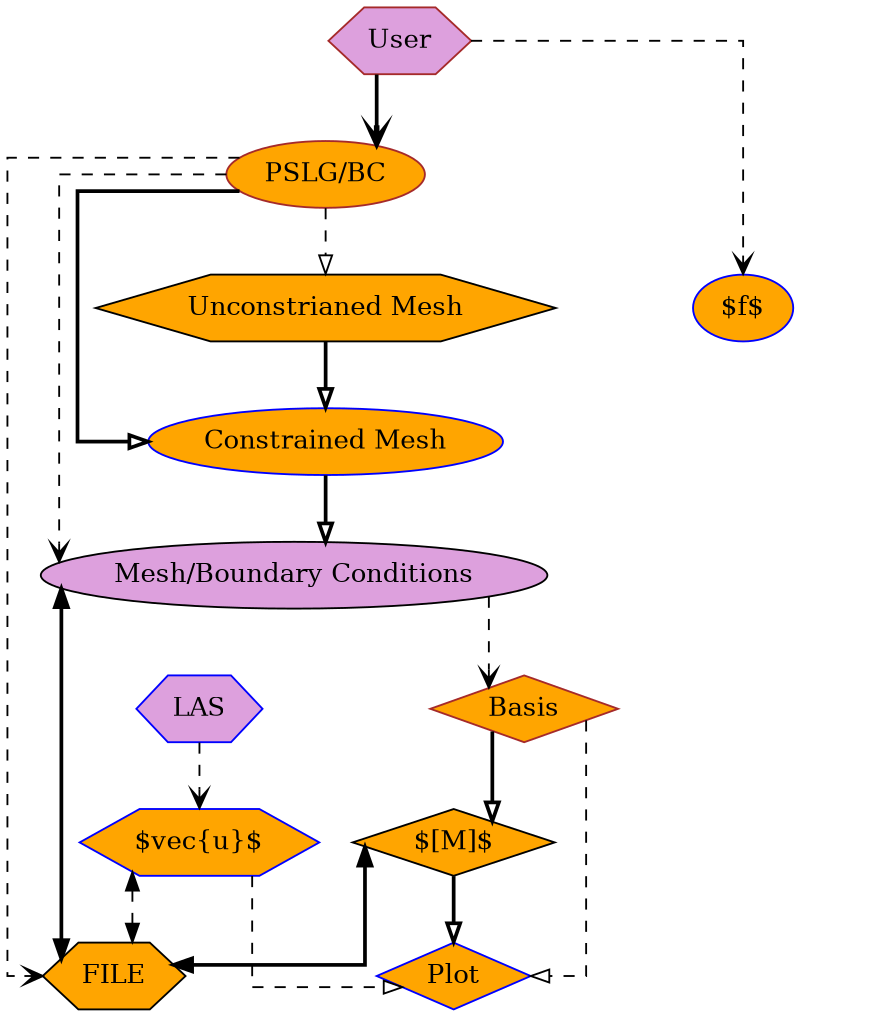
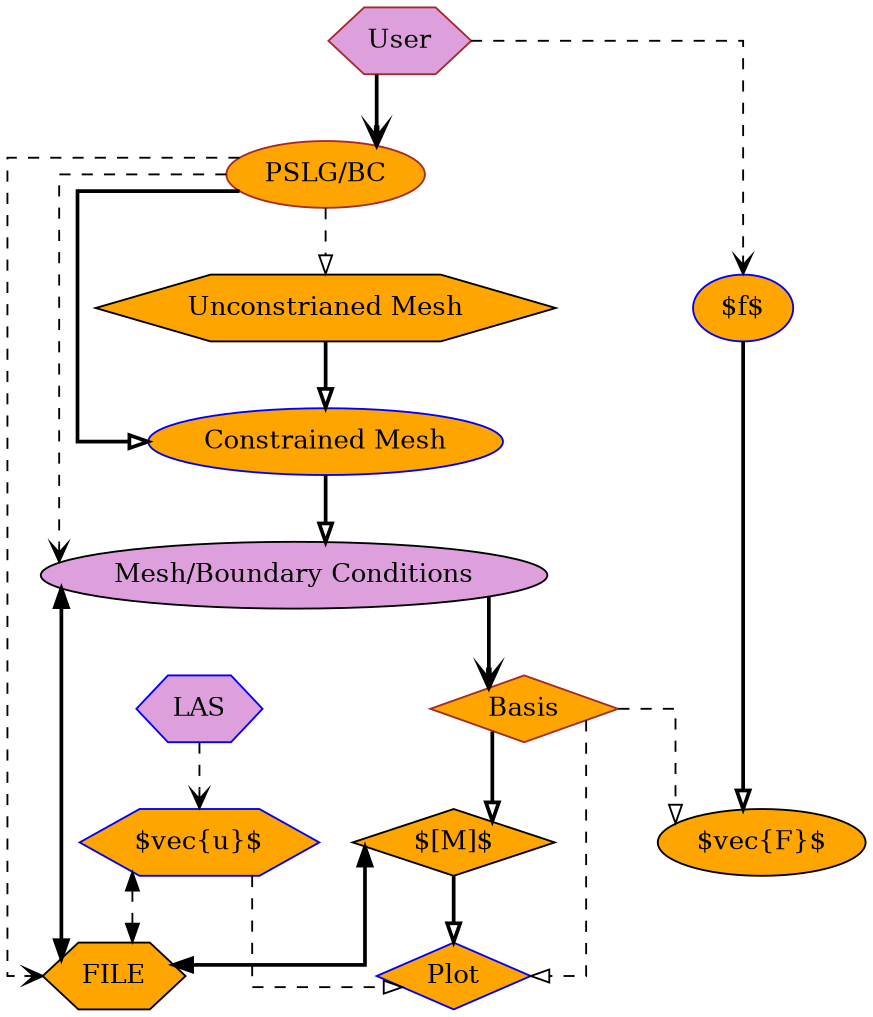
edge "Mesh/Boundary Conditions" -> "Basis": style dashed -> bold
node "$vec{F}$": added
